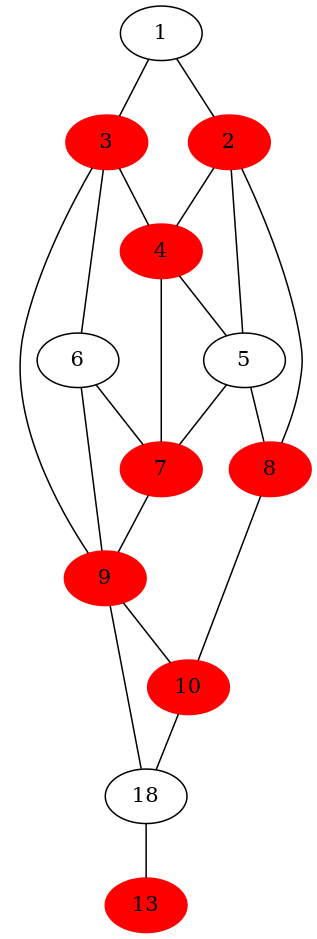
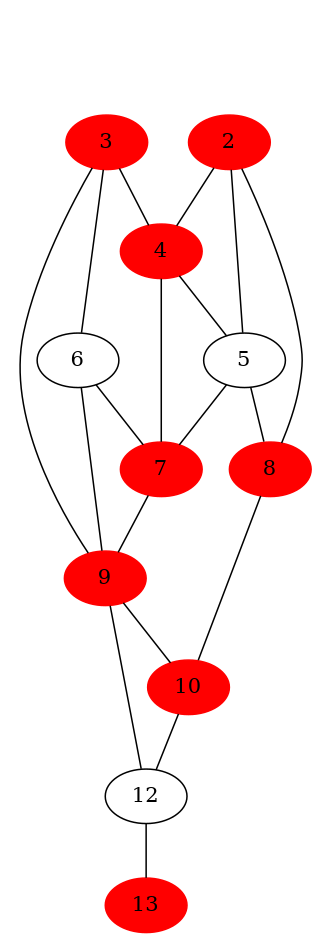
node "1": removed
node "18": label "18" -> "12"
